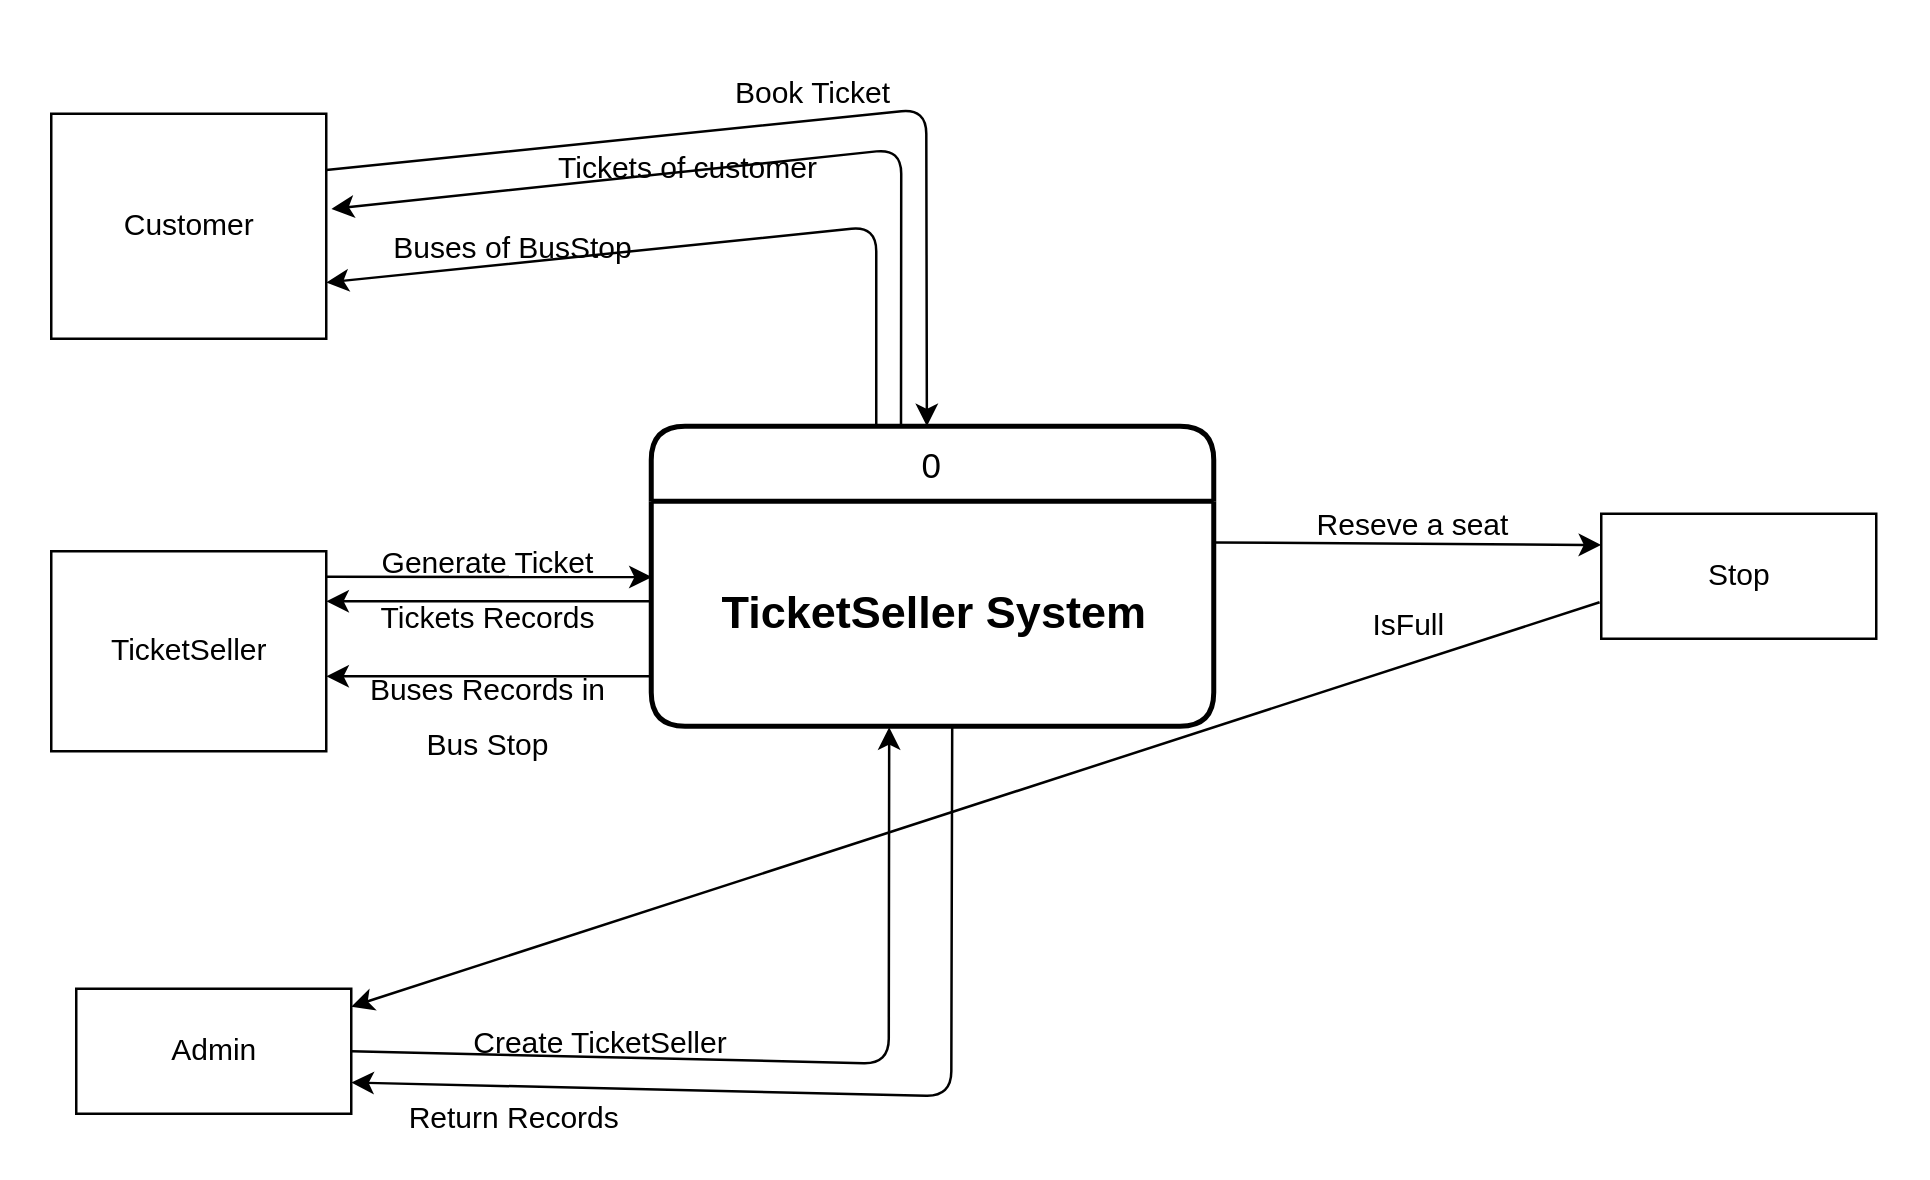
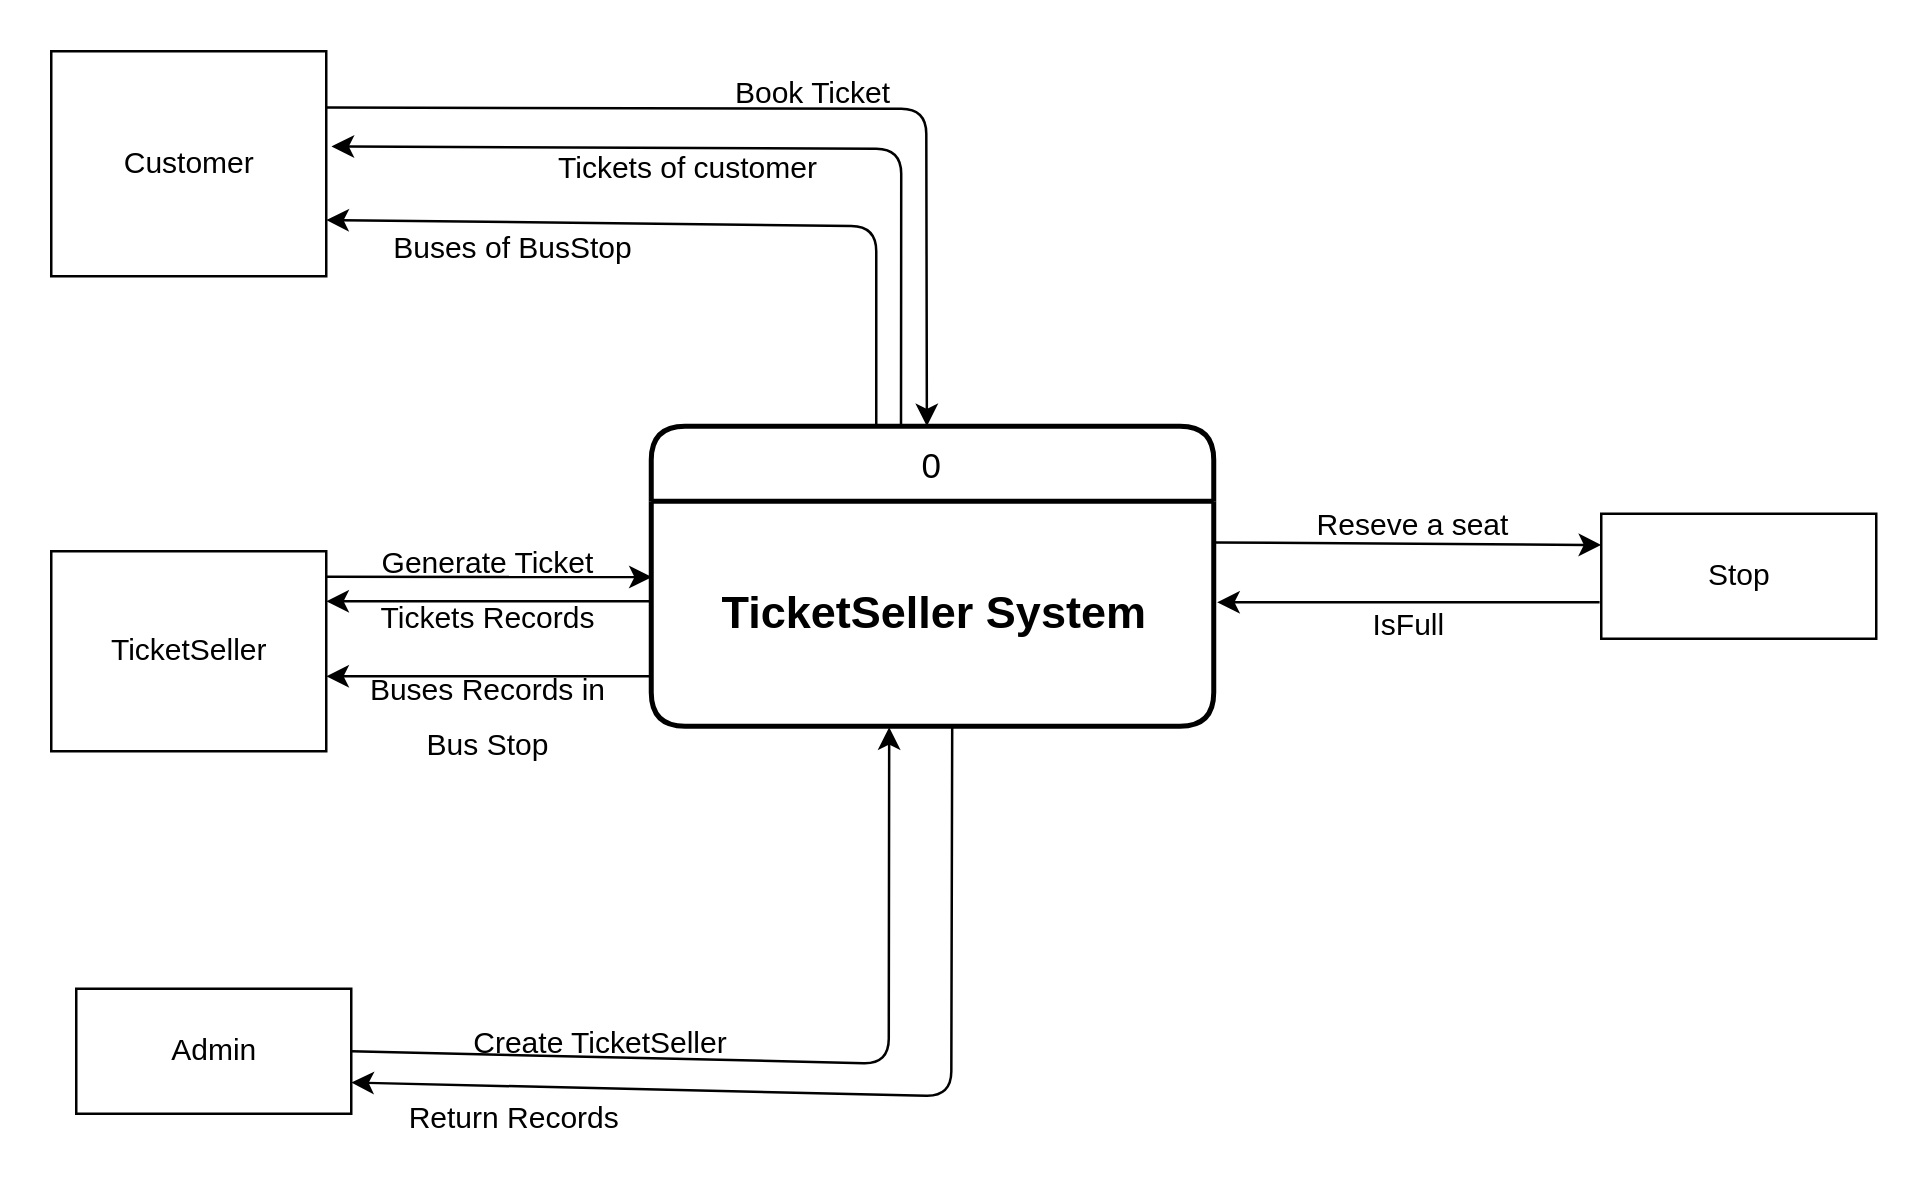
node "Customer": moved (189, 226) -> (189, 164)
edge "Stop" -> "Admin": now "Stop" -> "TicketSeller System"
